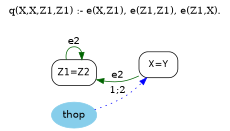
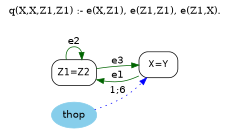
edge "Z1=Z2" -> "X=Y": added, label "e3"
edge "X=Y" -> "Z1=Z2": label "e2" -> "e1"
edge "thop" -> "X=Y": label "1;2" -> "1;6"
